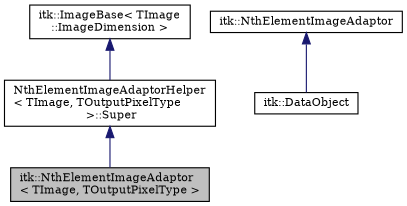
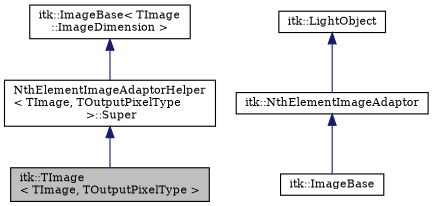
node "itk::LightObject": added
node "itk::DataObject": label "itk::DataObject" -> "itk::ImageBase"
node "itk::NthElementImageAdaptor < TImage, TOutputPixelType >": label "itk::NthElementImageAdaptor < TImage, TOutputPixelType >" -> "itk::TImage < TImage, TOutputPixelType >"
